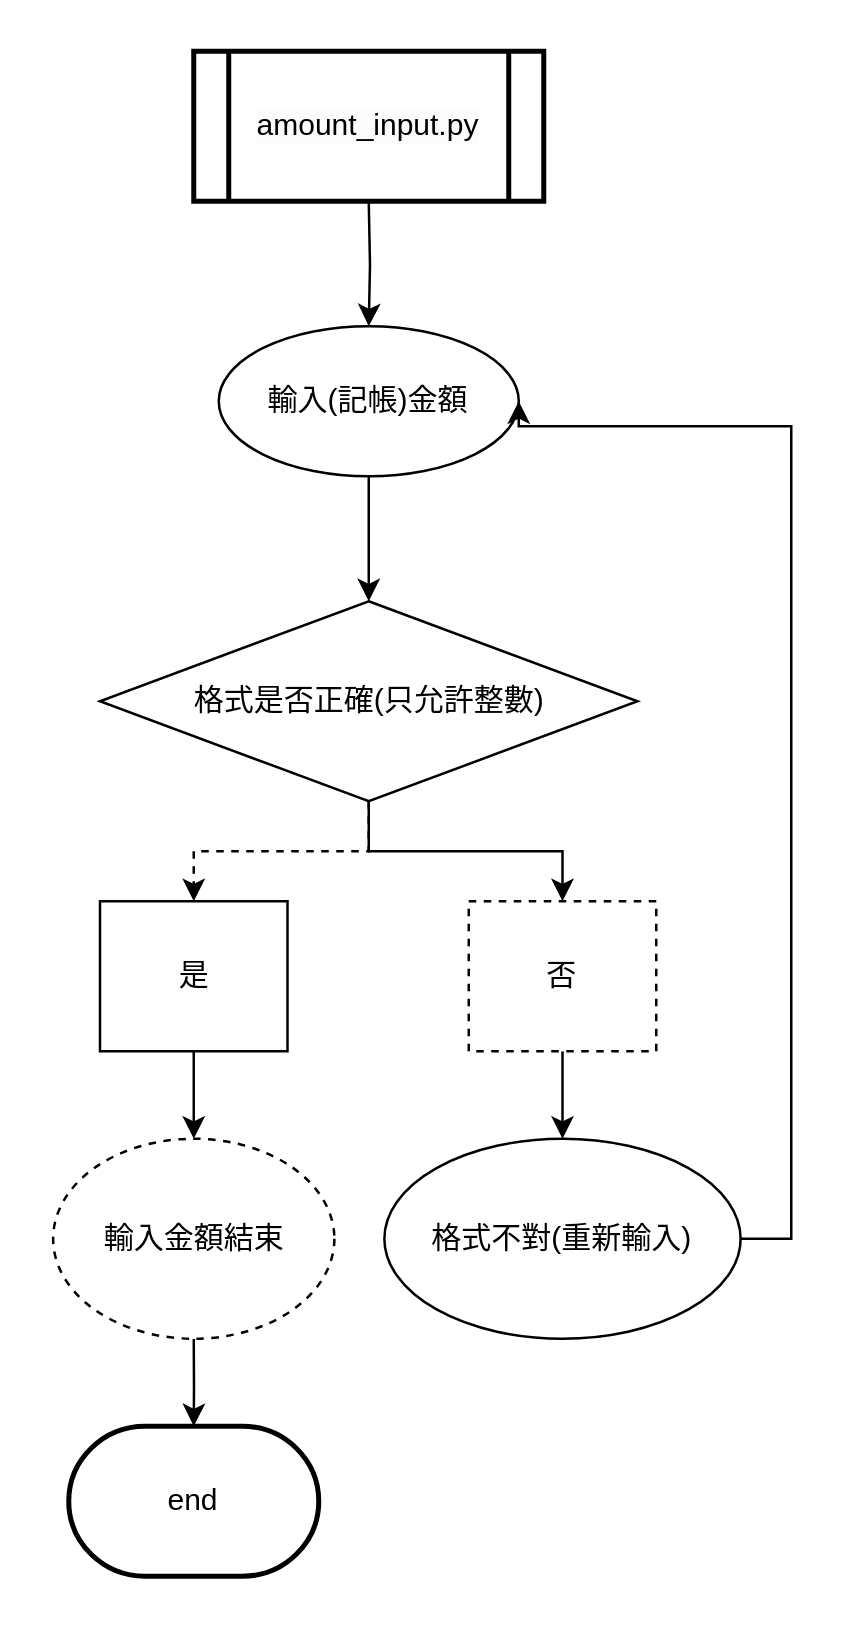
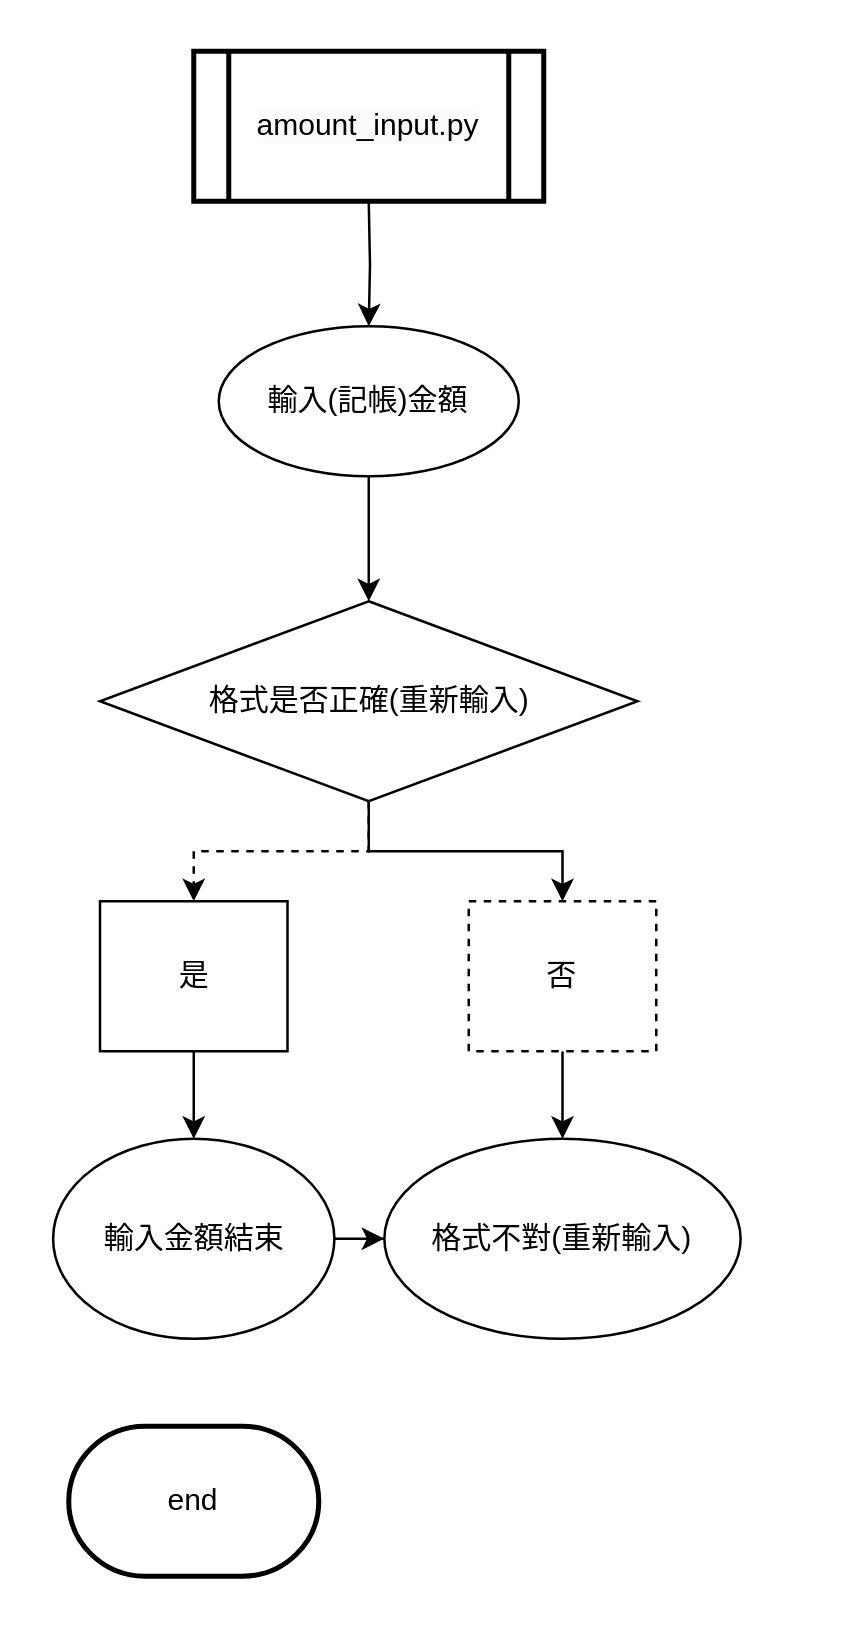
node "格式是否正確(只允許整數)": label "格式是否正確(只允許整數)" -> "格式是否正確(重新輸入)"
edge "格式不對(重新輸入)" -> "輸入(記帳)金額": removed
node "輸入金額結束": style dashed -> solid
edge "輸入金額結束" -> "end": now "輸入金額結束" -> "格式不對(重新輸入)"
